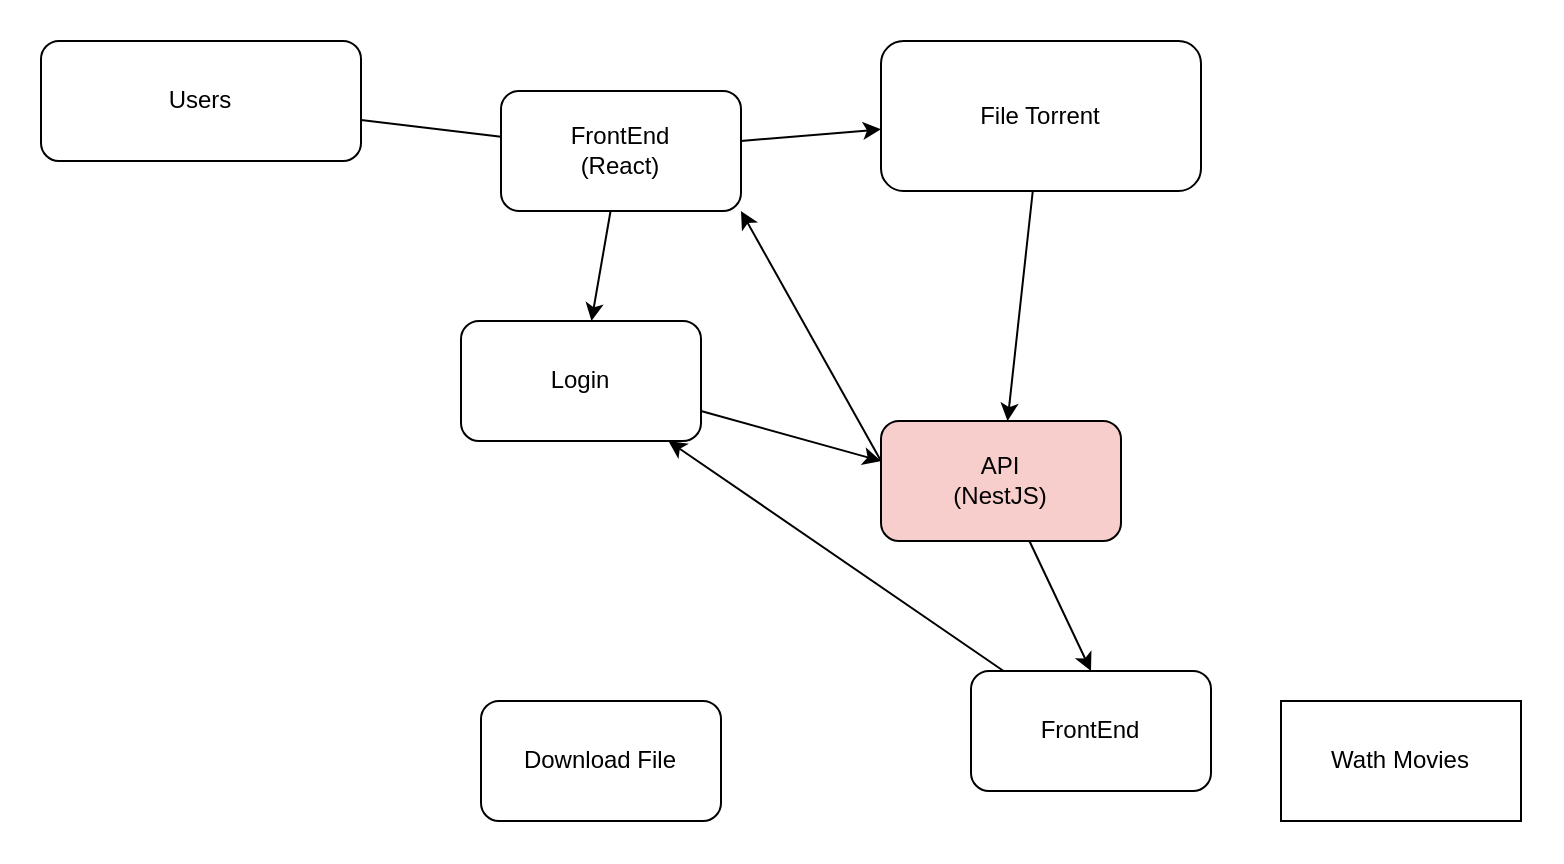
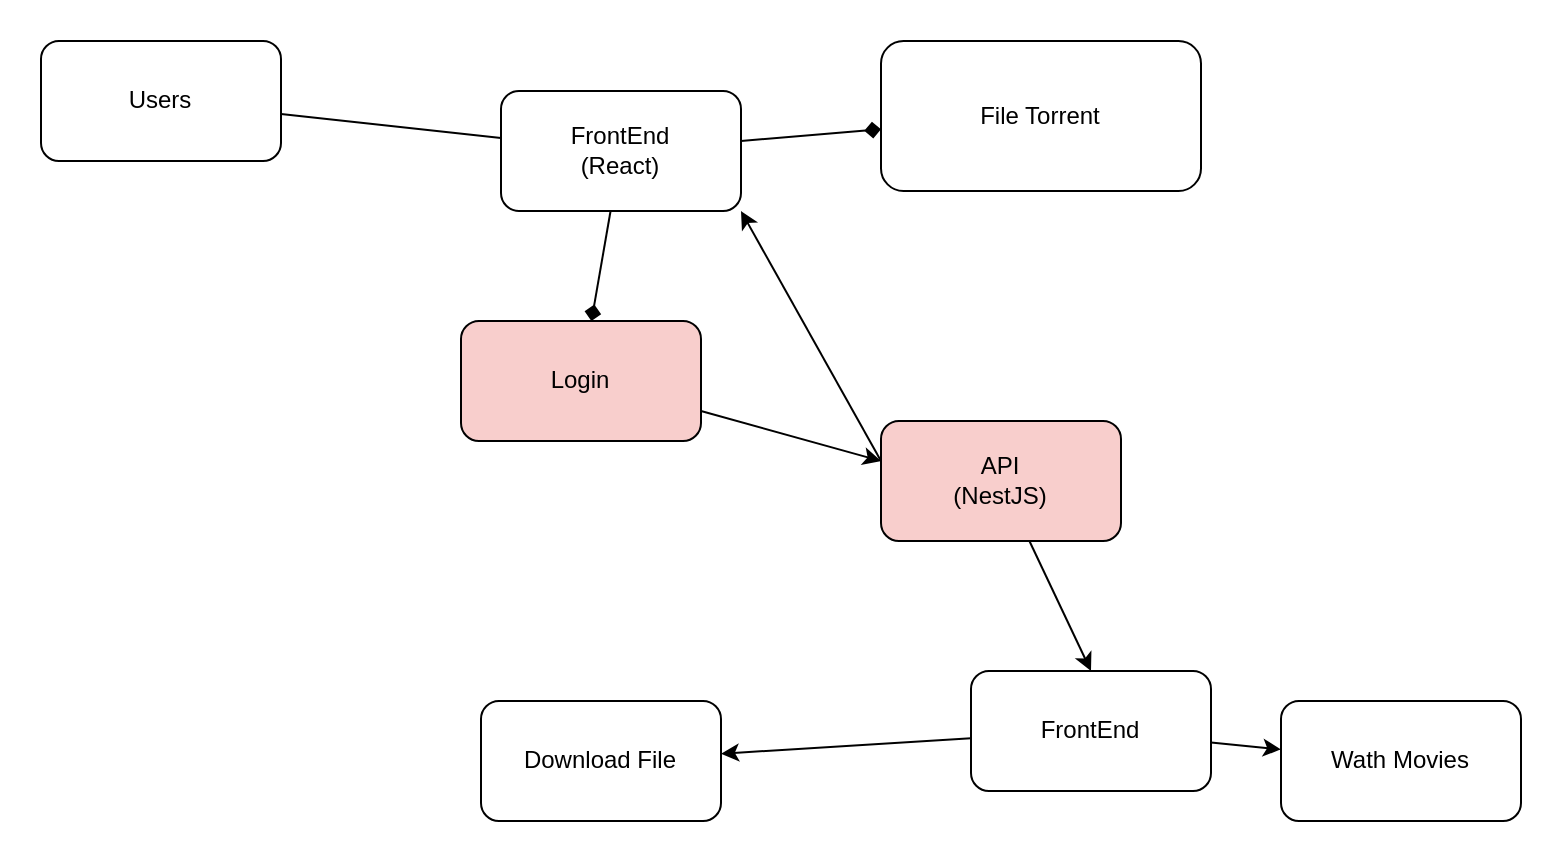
node "Users": size 320x120 -> 240x120
edge "FrontEnd (React)" -> "File Torrent": arrowhead classic -> diamond
edge "File Torrent" -> "API (NestJS)": removed
edge "FrontEnd (React)" -> "Login": arrowhead classic -> diamond
node "Login": fillcolor #ffffff -> #f8cecc
edge "FrontEnd" -> "Login": now "FrontEnd" -> "Download File"
edge "FrontEnd" -> "Wath Movies": added
node "Wath Movies": shape rectangle -> rounded rectangle
